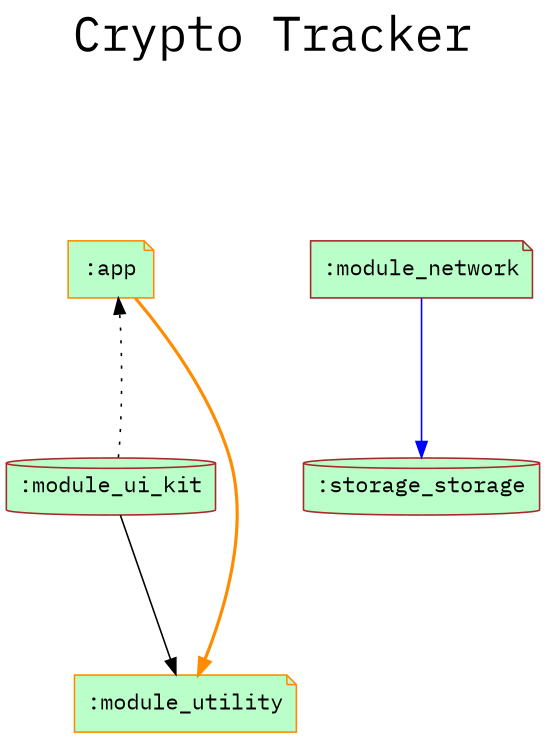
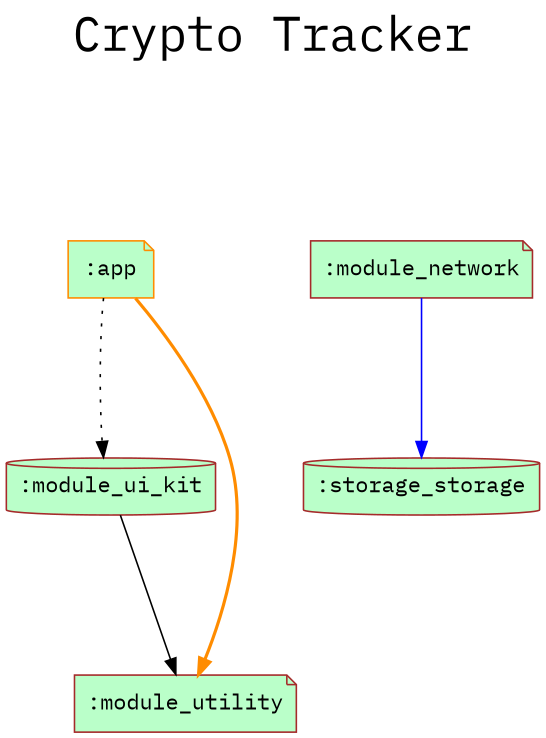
edge ":module_ui_kit" -> ":app": reversed
node ":module_utility": color darkorange -> brown
